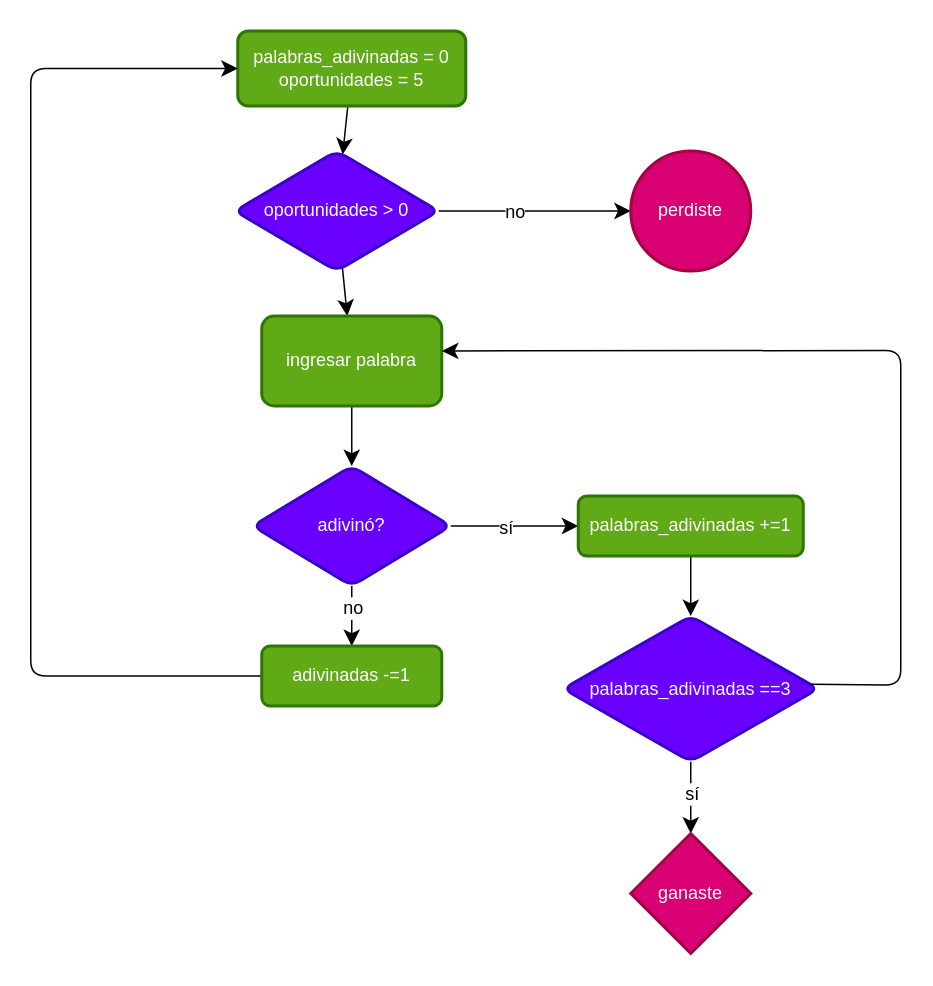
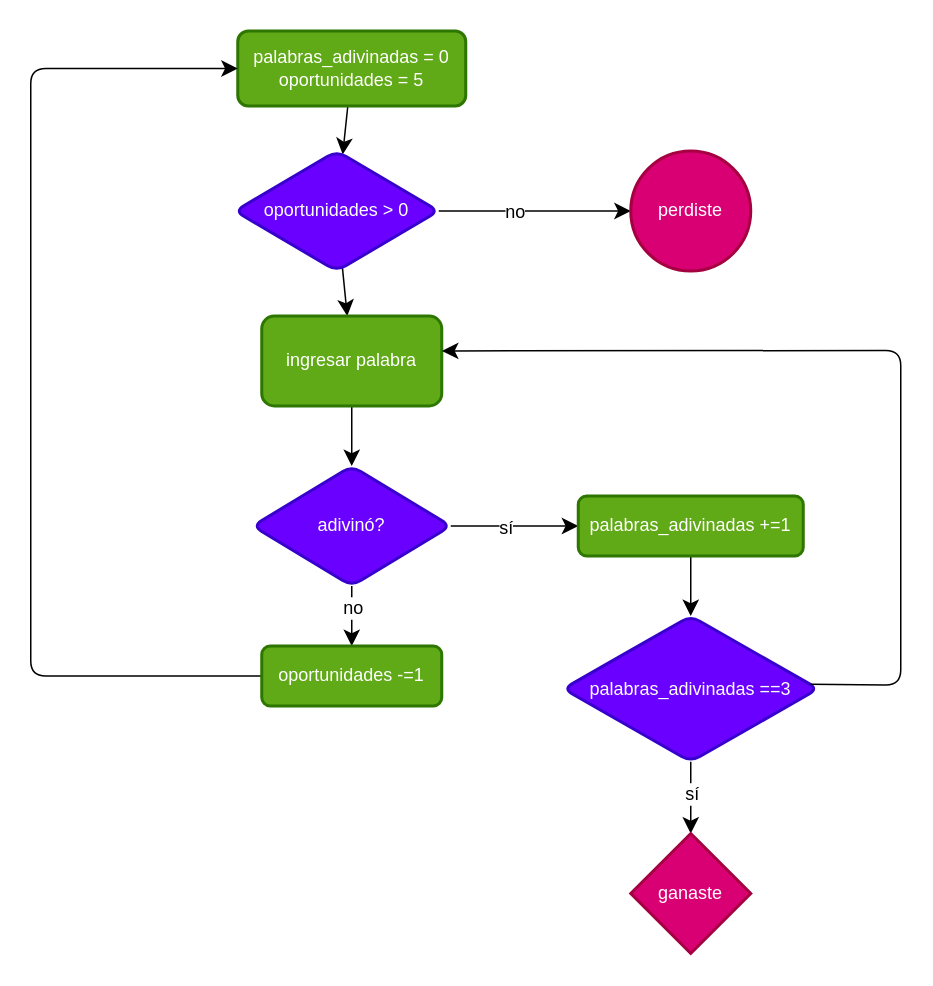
node "adivinadas -=1": label "adivinadas -=1" -> "oportunidades -=1"
